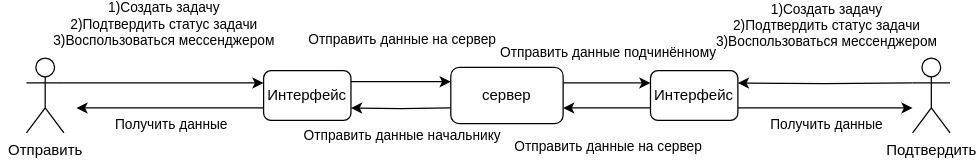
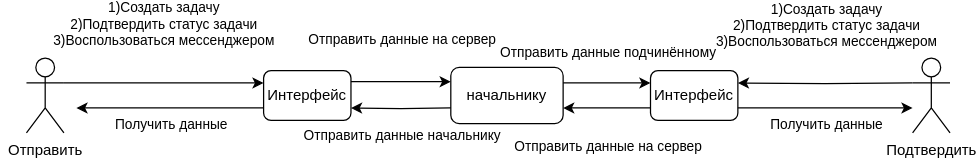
node "сервер": label "сервер" -> "начальнику"
